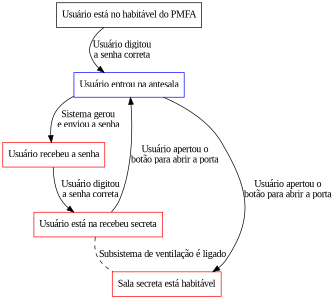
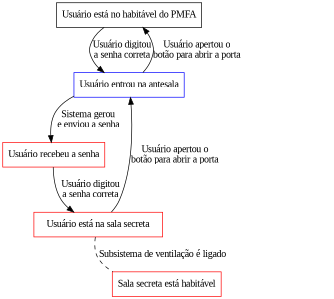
edge "Usuário entrou na antesala" -> "Sala secreta está habitável": now "Usuário entrou na antesala" -> "Usuário está no habitável do PMFA"
node "Usuário está na recebeu secreta": label "Usuário está na recebeu secreta" -> "Usuário está na sala secreta"
